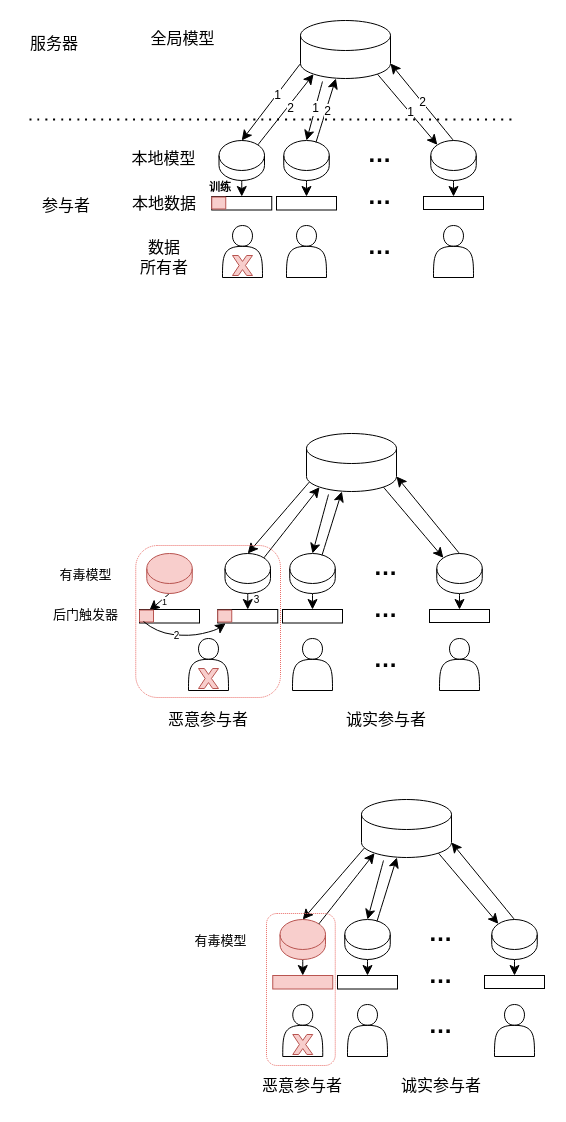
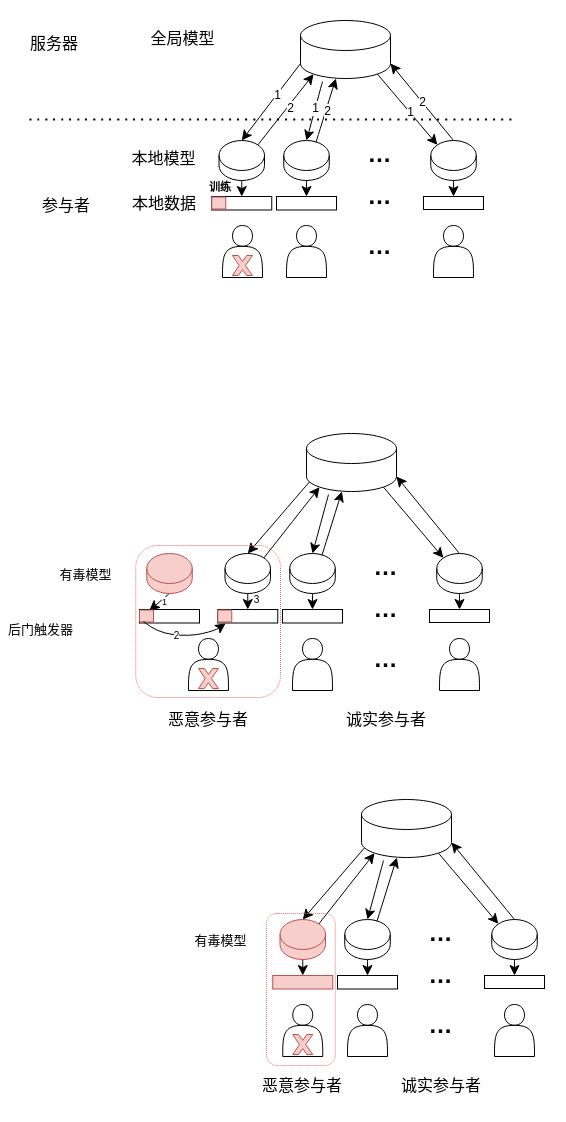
node "数据 所有者": removed
node "后门触发器": moved (86, 614) -> (41, 629)
